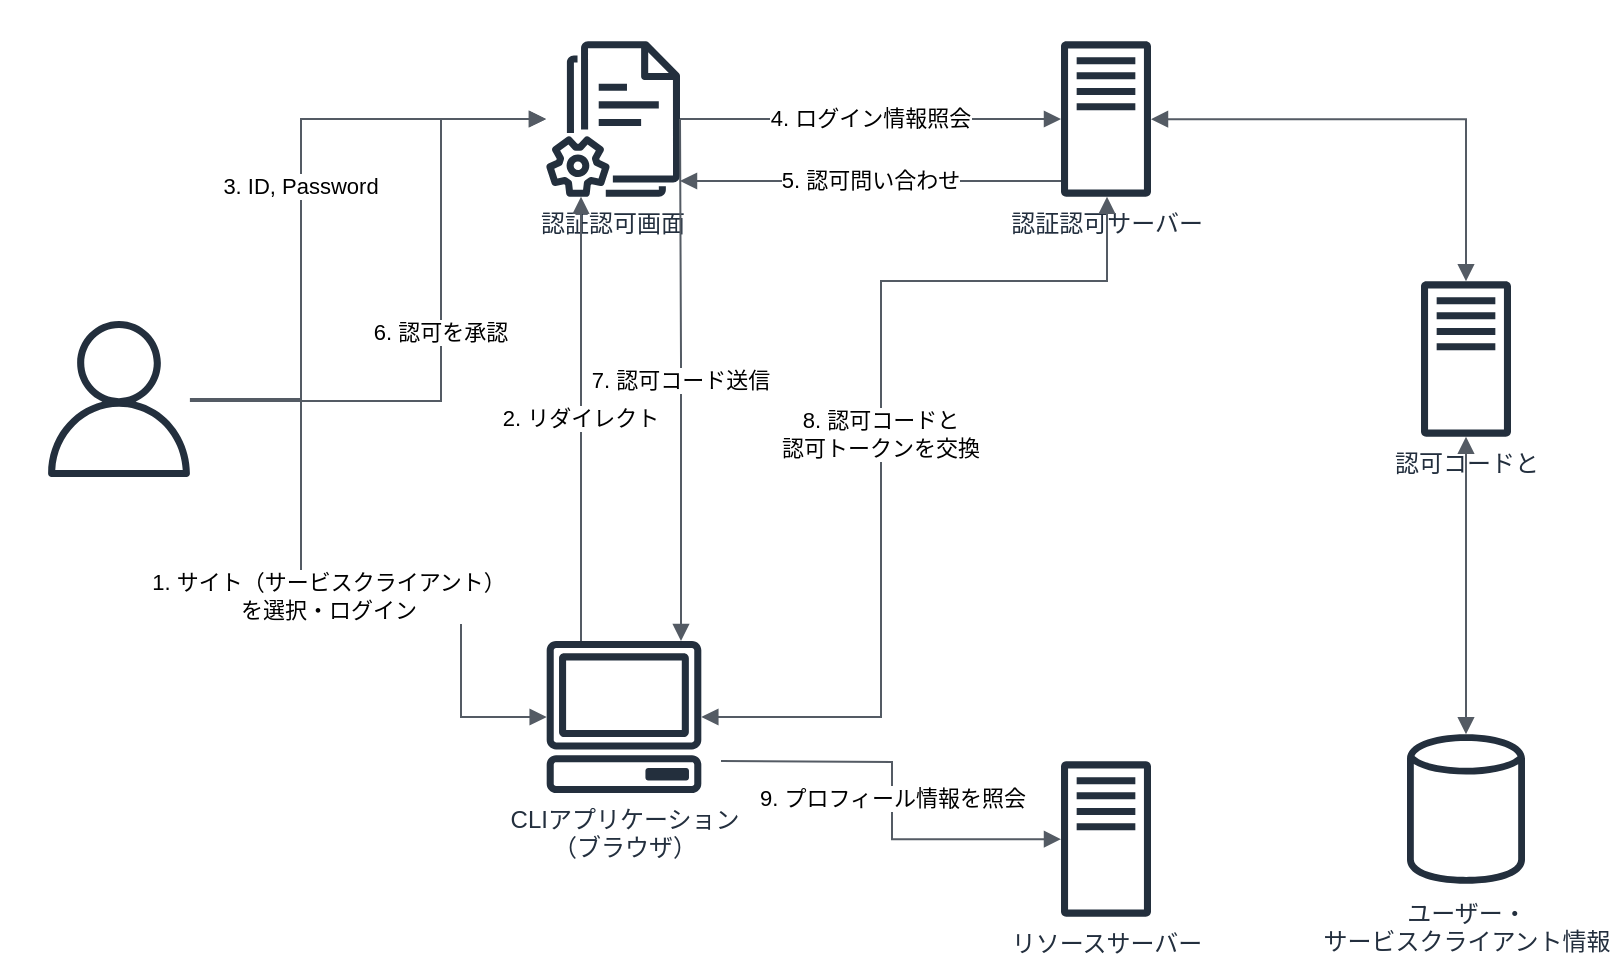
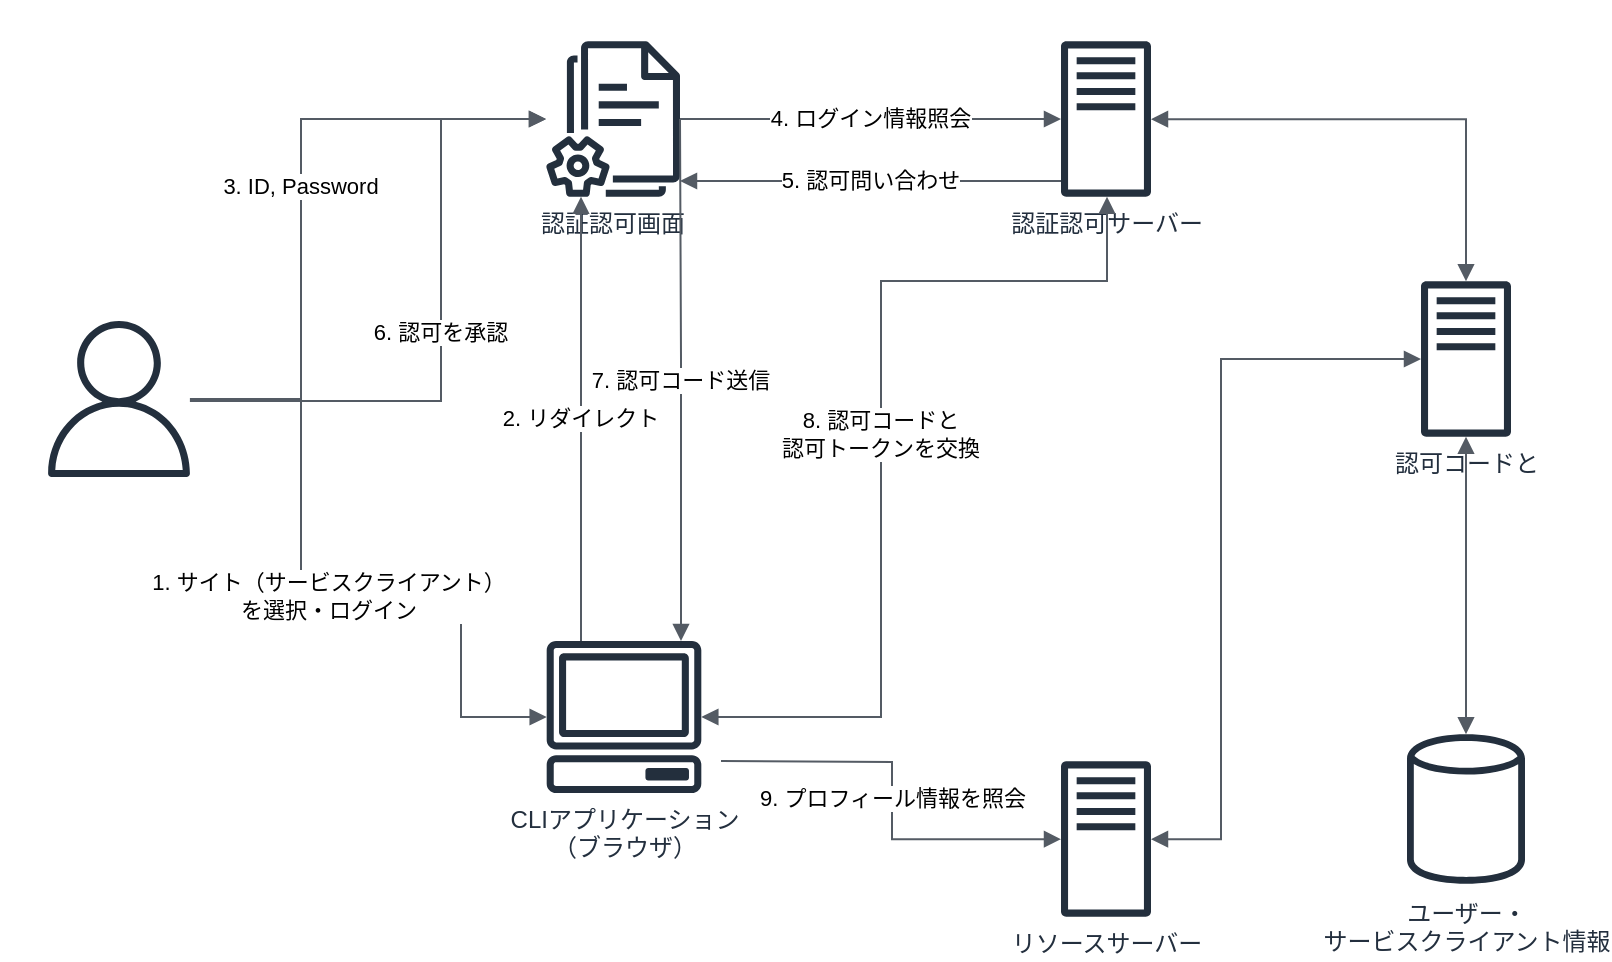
edge "認可コードと" -- "リソースサーバー": added
